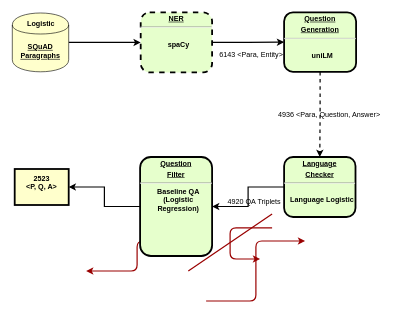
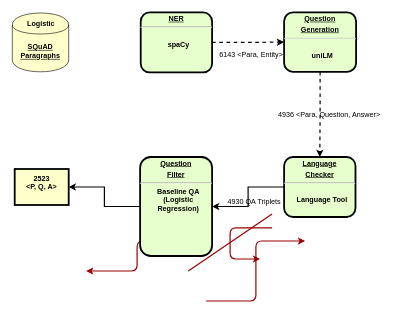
edge "SQuAD Paragraphs" -> "NER spaCy": removed
node "NER spaCy": style dashed -> solid
edge "NER spaCy" -> "Question Generation uniLM": style solid -> dashed
node "Language Checker Language Logistic": label "Language Checker Language Logistic" -> "Language Checker Language Tool"
node "4920 QA Triplets": label "4920 QA Triplets" -> "4930 QA Triplets"
